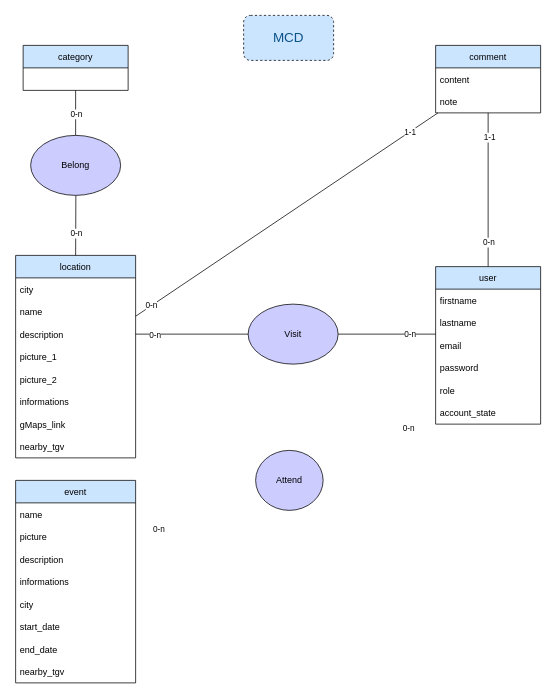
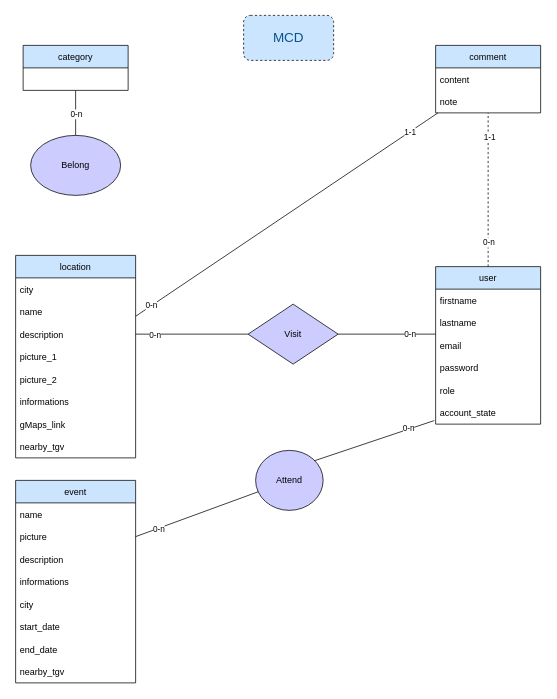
edge "note" -- "user": style solid -> dashed
edge "Belong" -- "location": removed, label "0-n"
node "Visit": shape ellipse -> diamond
edge "account_state" -- "Attend": added
edge "Attend" -- "picture": added
